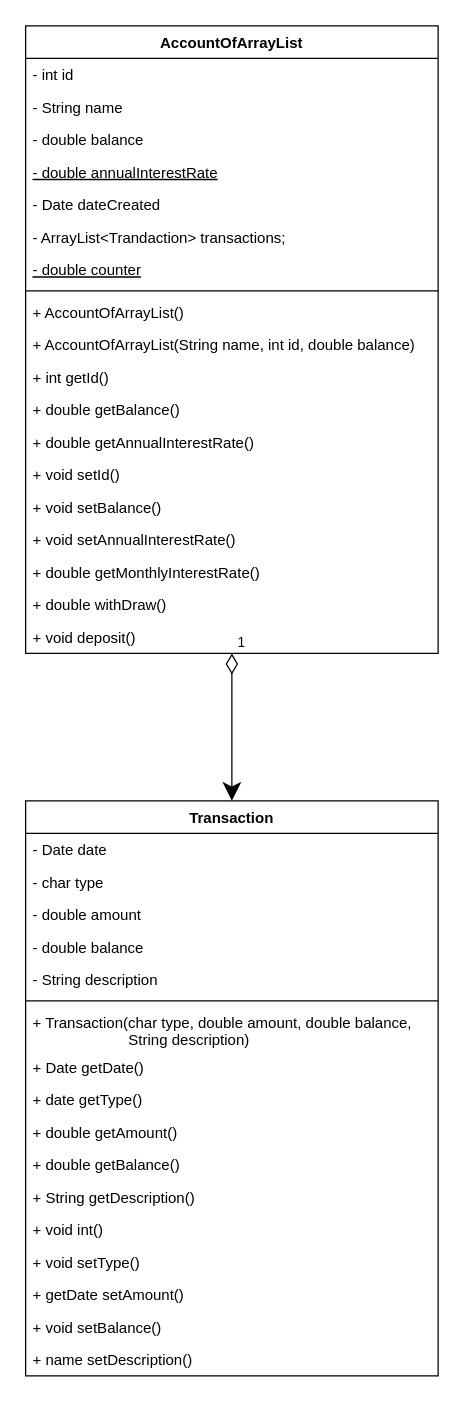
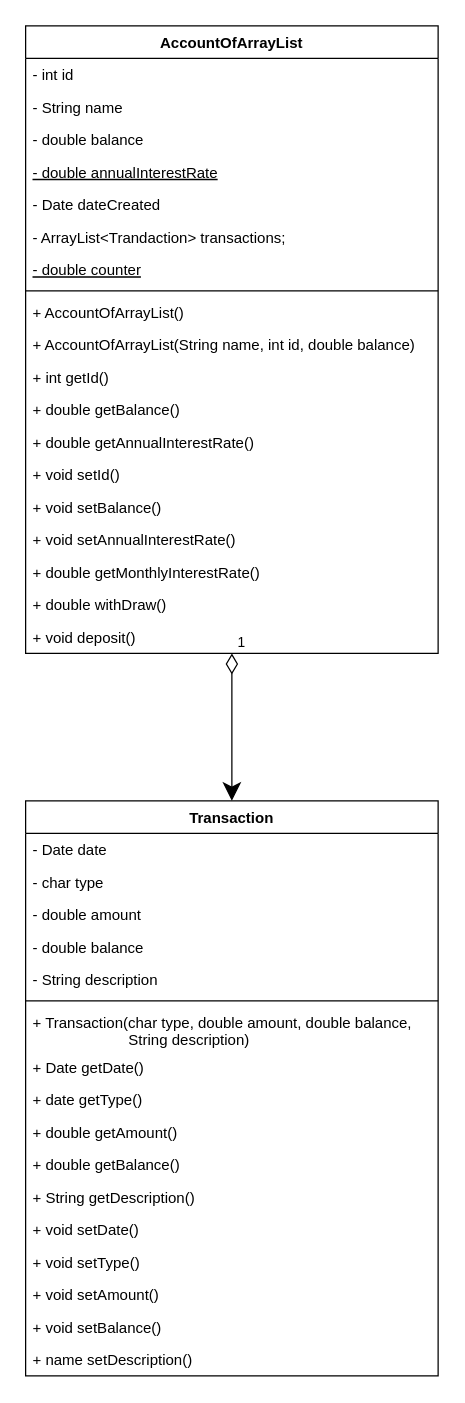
node "+ void int()": label "+ void int()" -> "+ void setDate()"
node "+ getDate setAmount()": label "+ getDate setAmount()" -> "+ void setAmount()"
